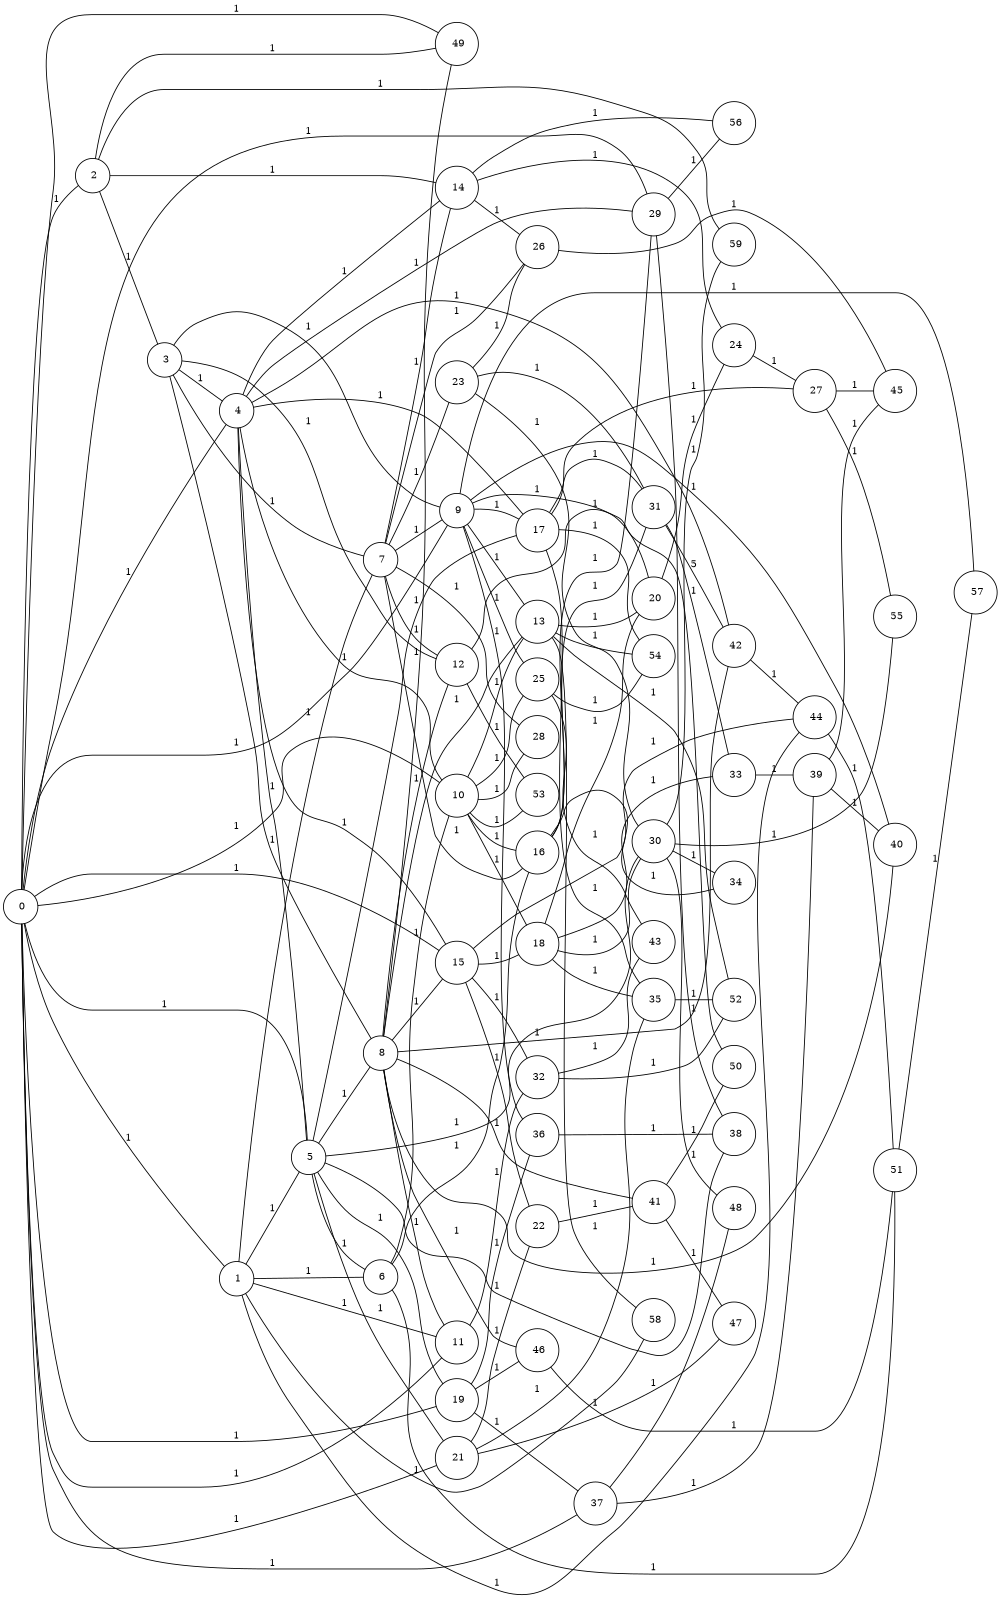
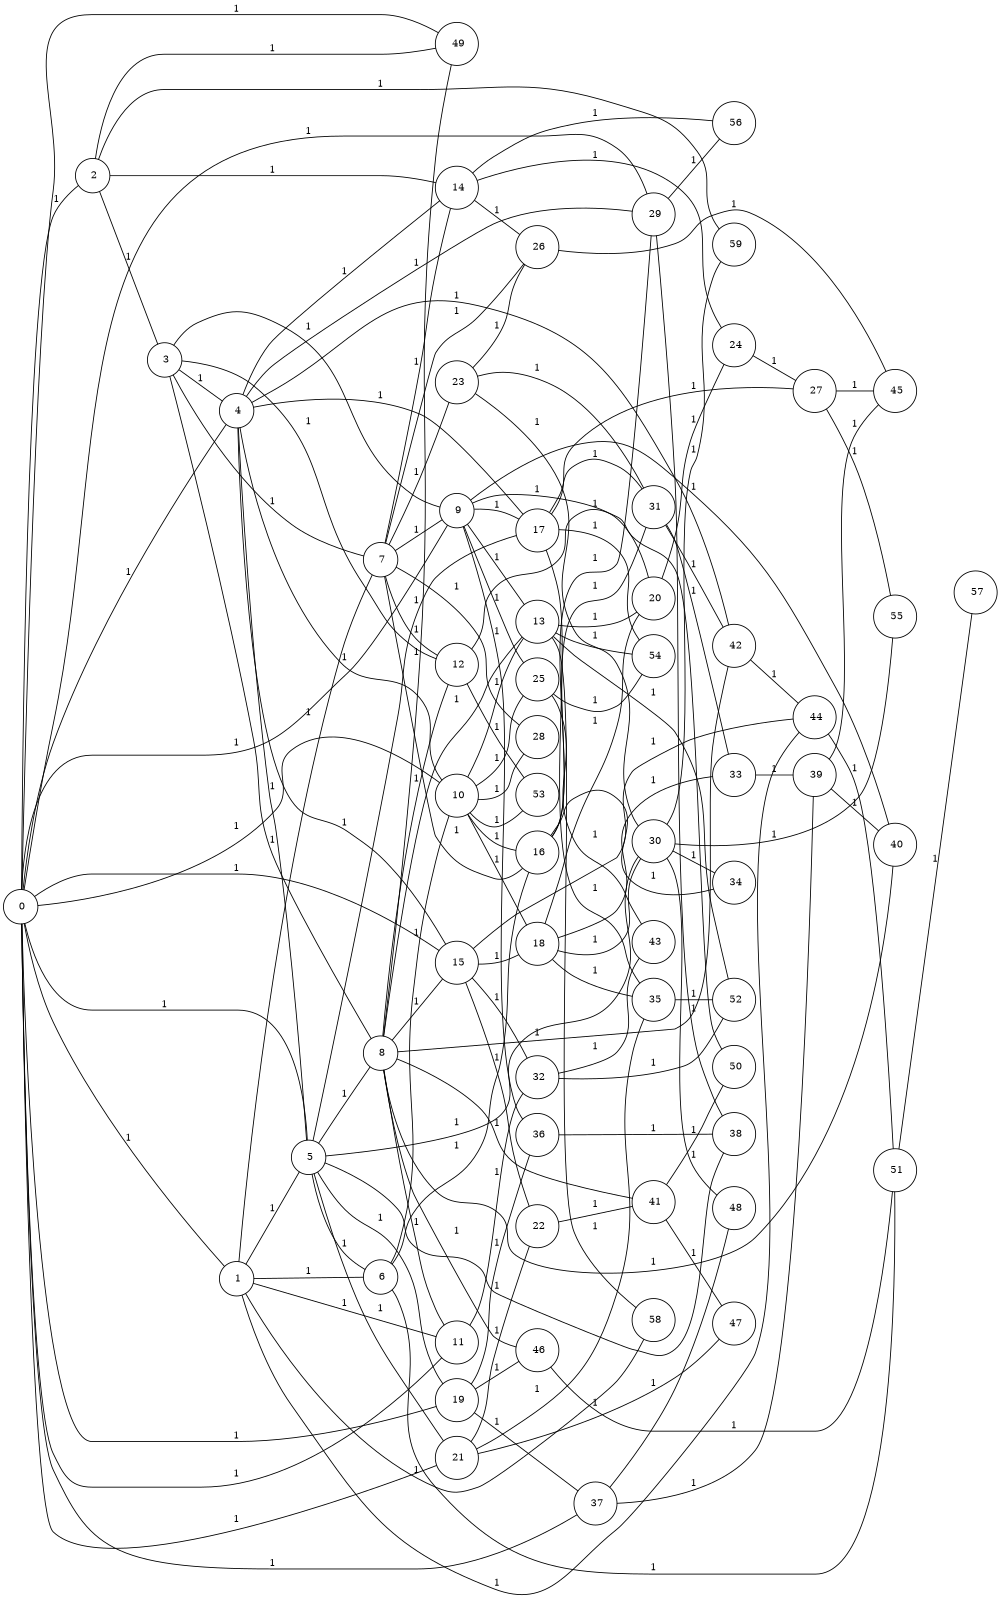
edge "9" -- "57": removed, label "1"
edge "31" -- "42": label "5" -> "1"
